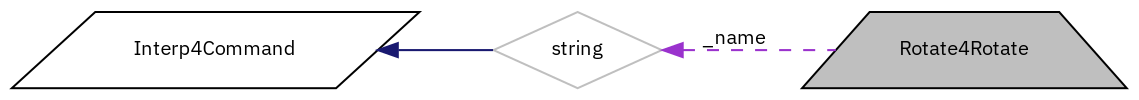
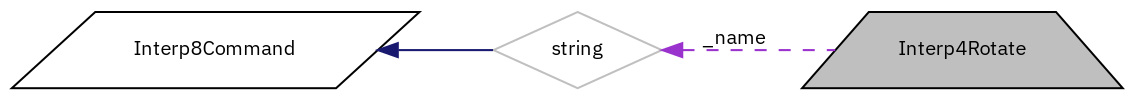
node "Interp4Command": label "Interp4Command" -> "Interp8Command"
node "Rotate4Rotate": label "Rotate4Rotate" -> "Interp4Rotate"
